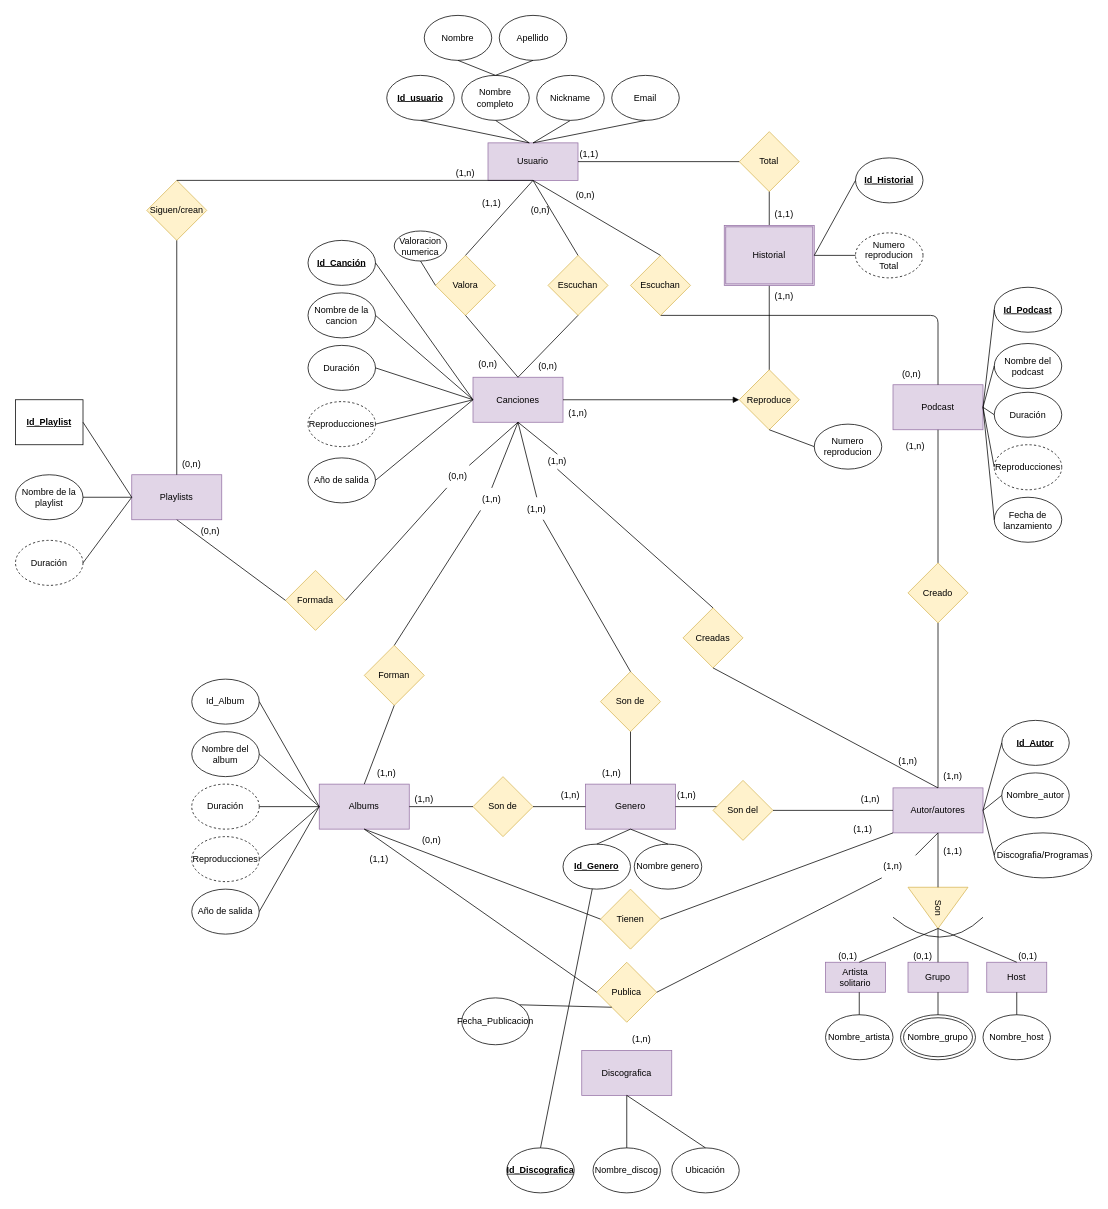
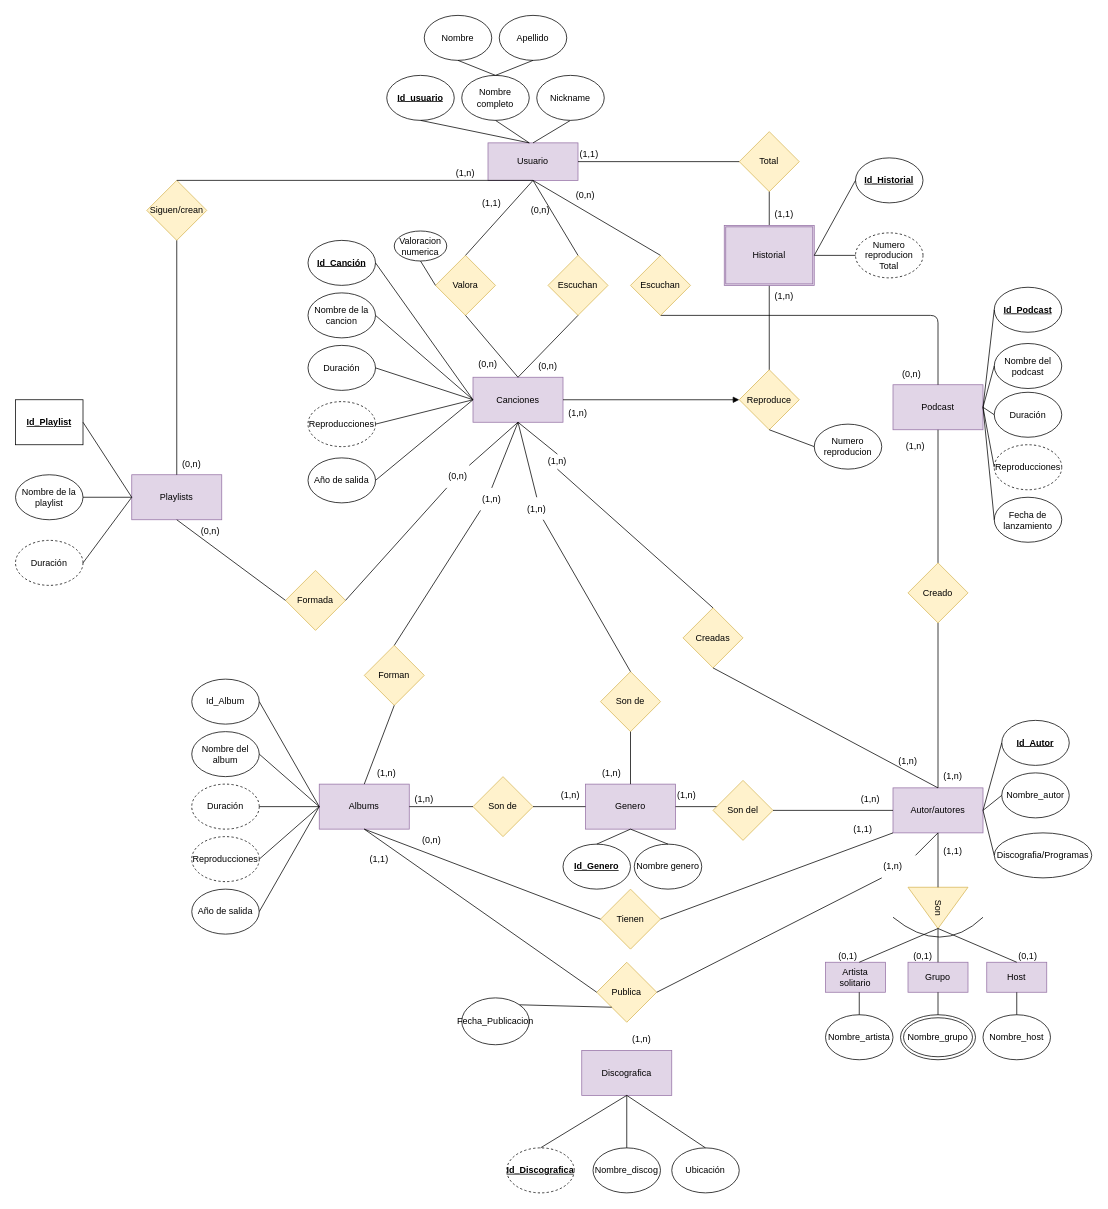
node "Email": removed
edge "Email" -- "Usuario": removed
edge "Id_Genero" -- "Id_Discografica": now "Discografica" -- "Id_Discografica"
node "Id_Discografica": style solid -> dashed
